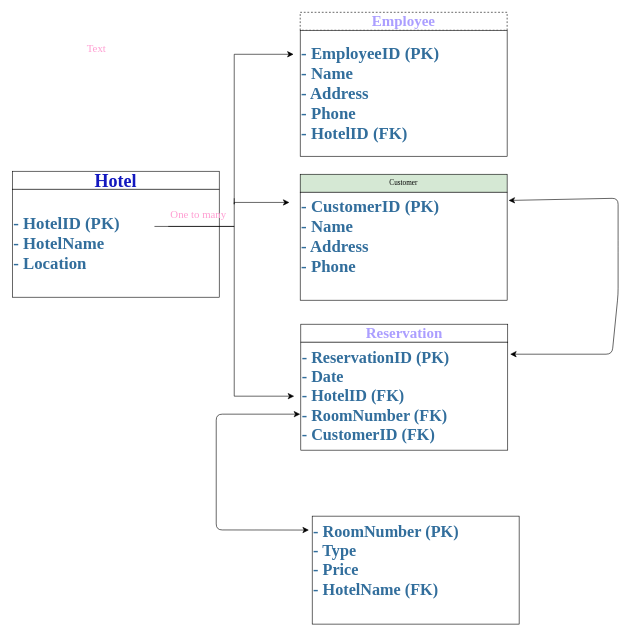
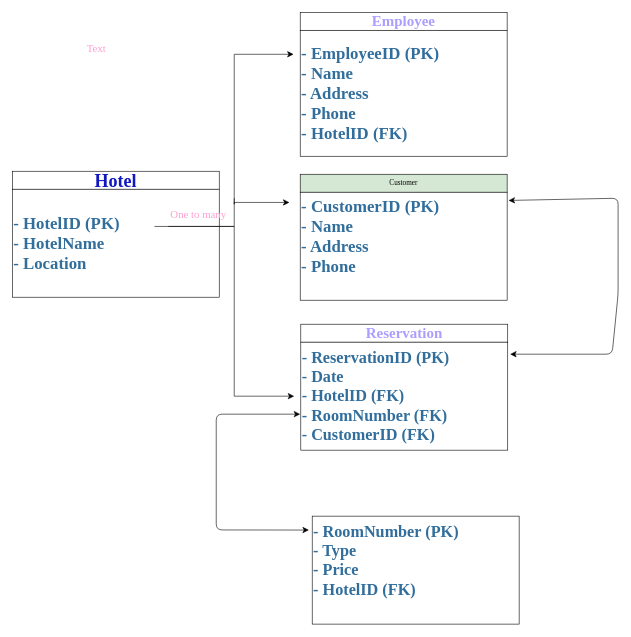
node "Employee": style dashed -> solid
node "- RoomNumber (PK) - Type - Price - HotelName (FK)": label "- RoomNumber (PK) - Type - Price - HotelName (FK)" -> "- RoomNumber (PK) - Type - Price - HotelID (FK)"
